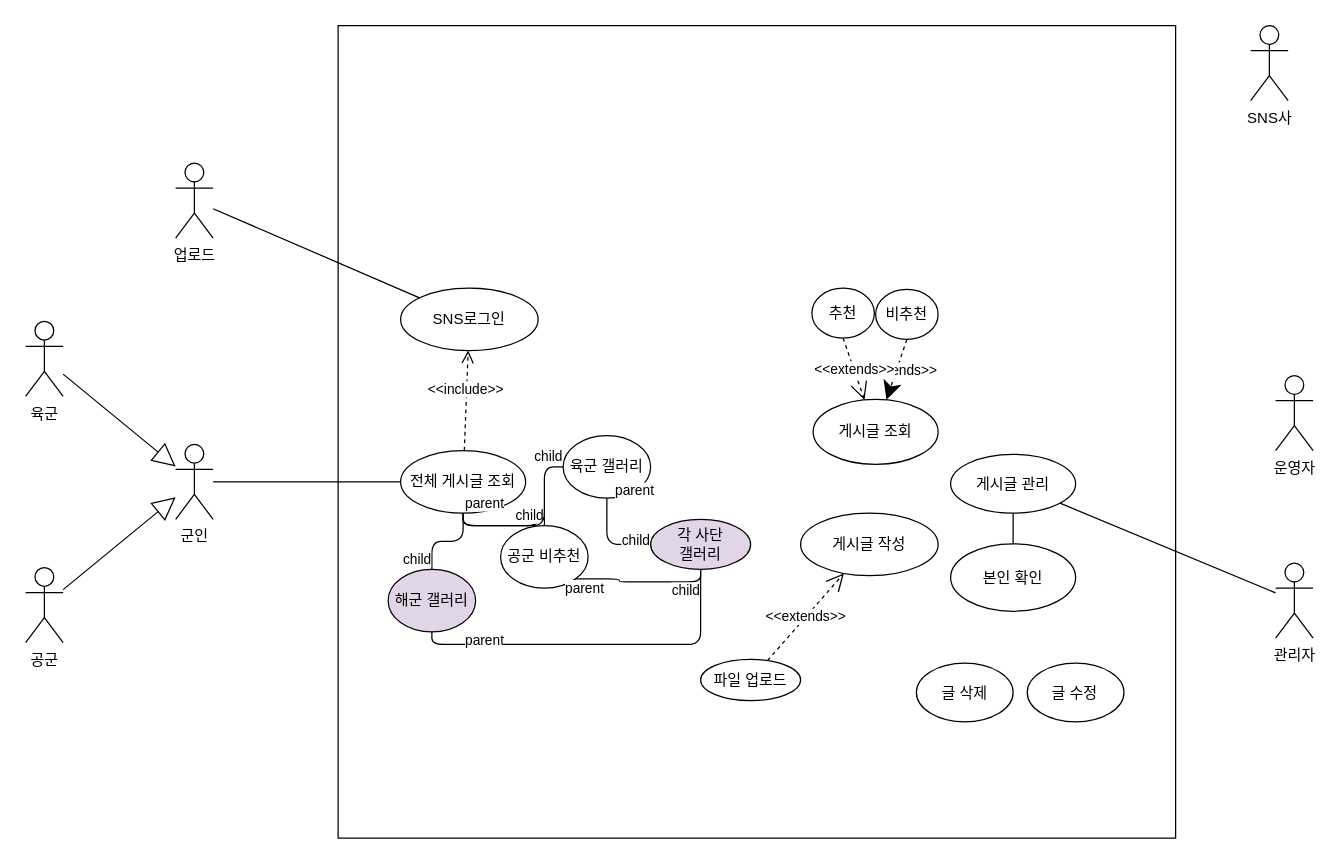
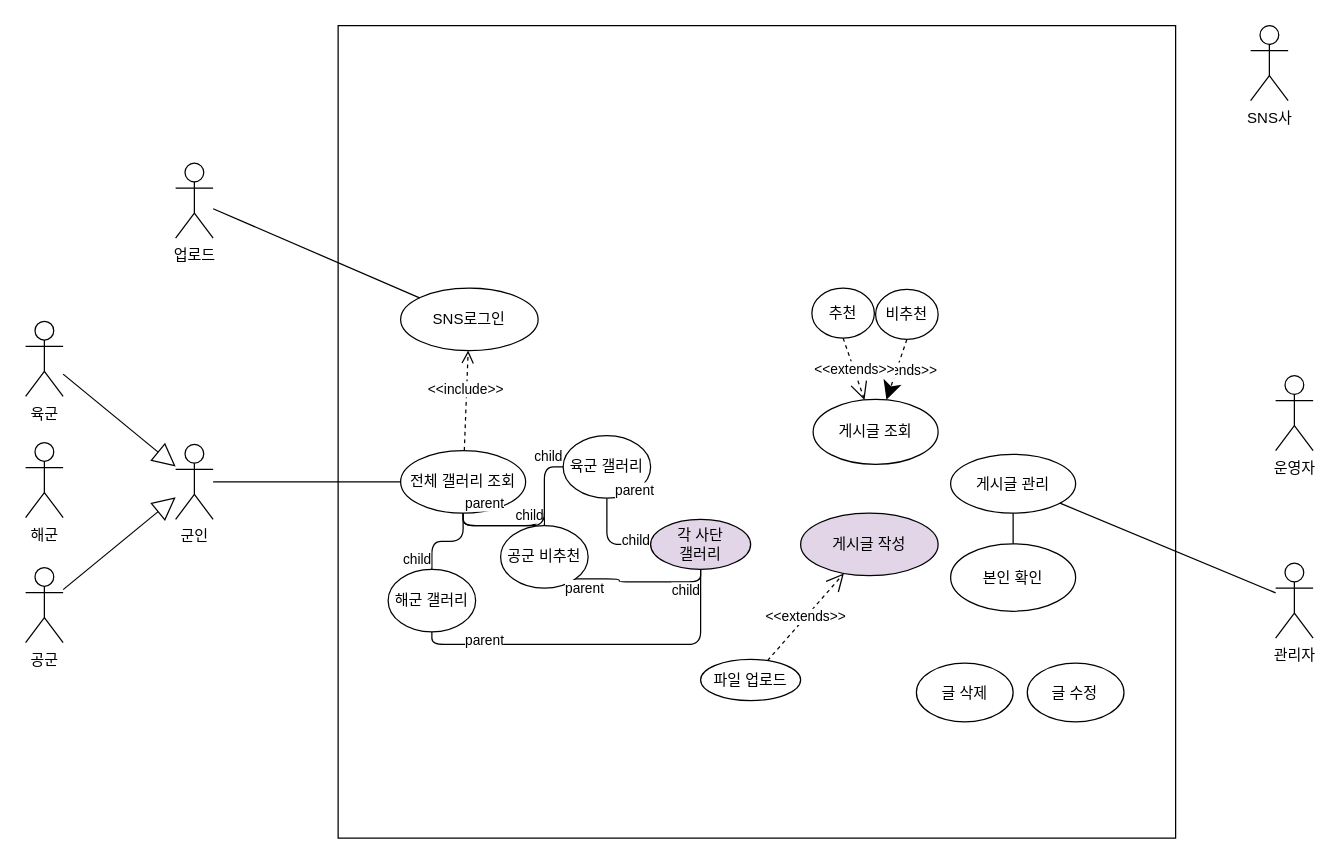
node "해군": added
node "전체 게시글 조회": label "전체 게시글 조회" -> "전체 갤러리 조회"
node "게시글 작성": fillcolor #ffffff -> #e1d5e7
node "해군 갤러리": fillcolor #e1d5e7 -> #ffffff
